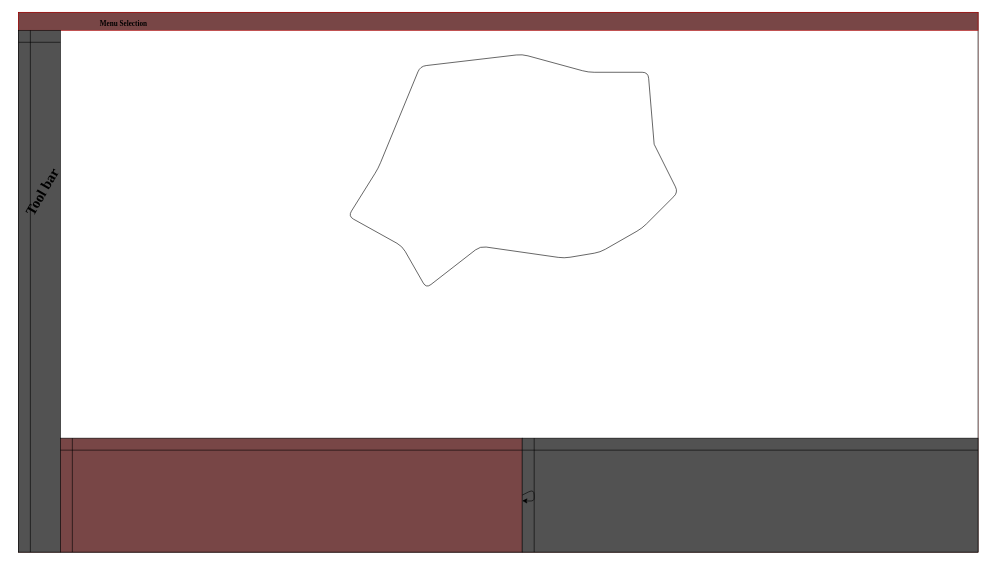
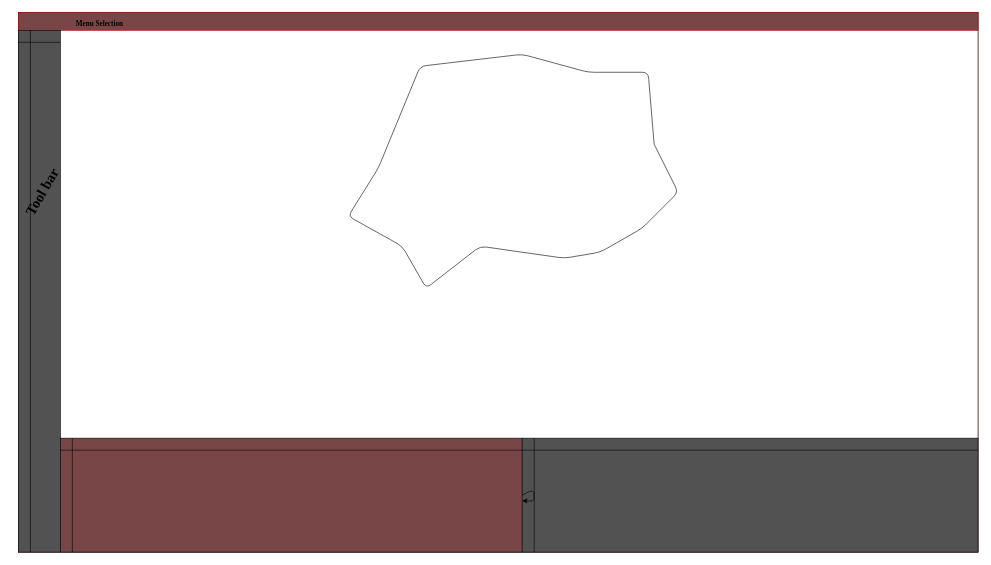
node "Menu Selection": moved (123, 21) -> (99, 21)
